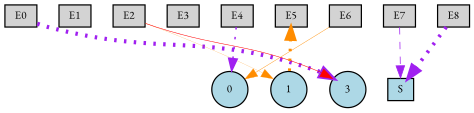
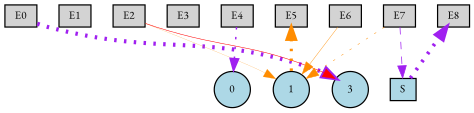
edge "E6" -> "0": now "E6" -> "1"
edge "E8" -> "S": reversed
edge "E7" -> "1": added
